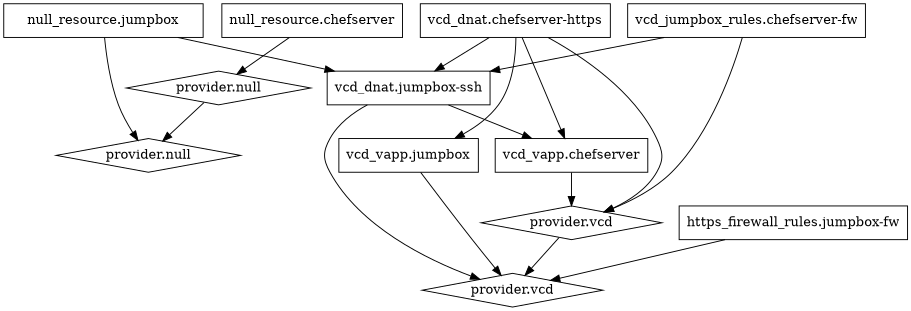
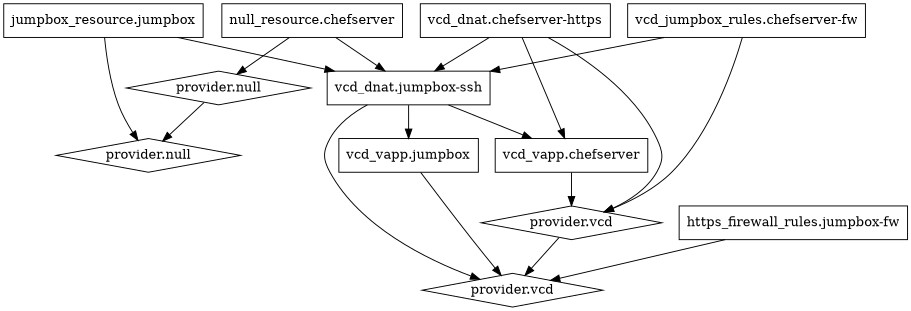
node "null_resource.jumpbox": label "null_resource.jumpbox" -> "jumpbox_resource.jumpbox"
edge "null_resource.chefserver" -> "vcd_dnat.jumpbox-ssh": added
edge "vcd_dnat.chefserver-https" -> "vcd_vapp.jumpbox": now "vcd_dnat.jumpbox-ssh" -> "vcd_vapp.jumpbox"
